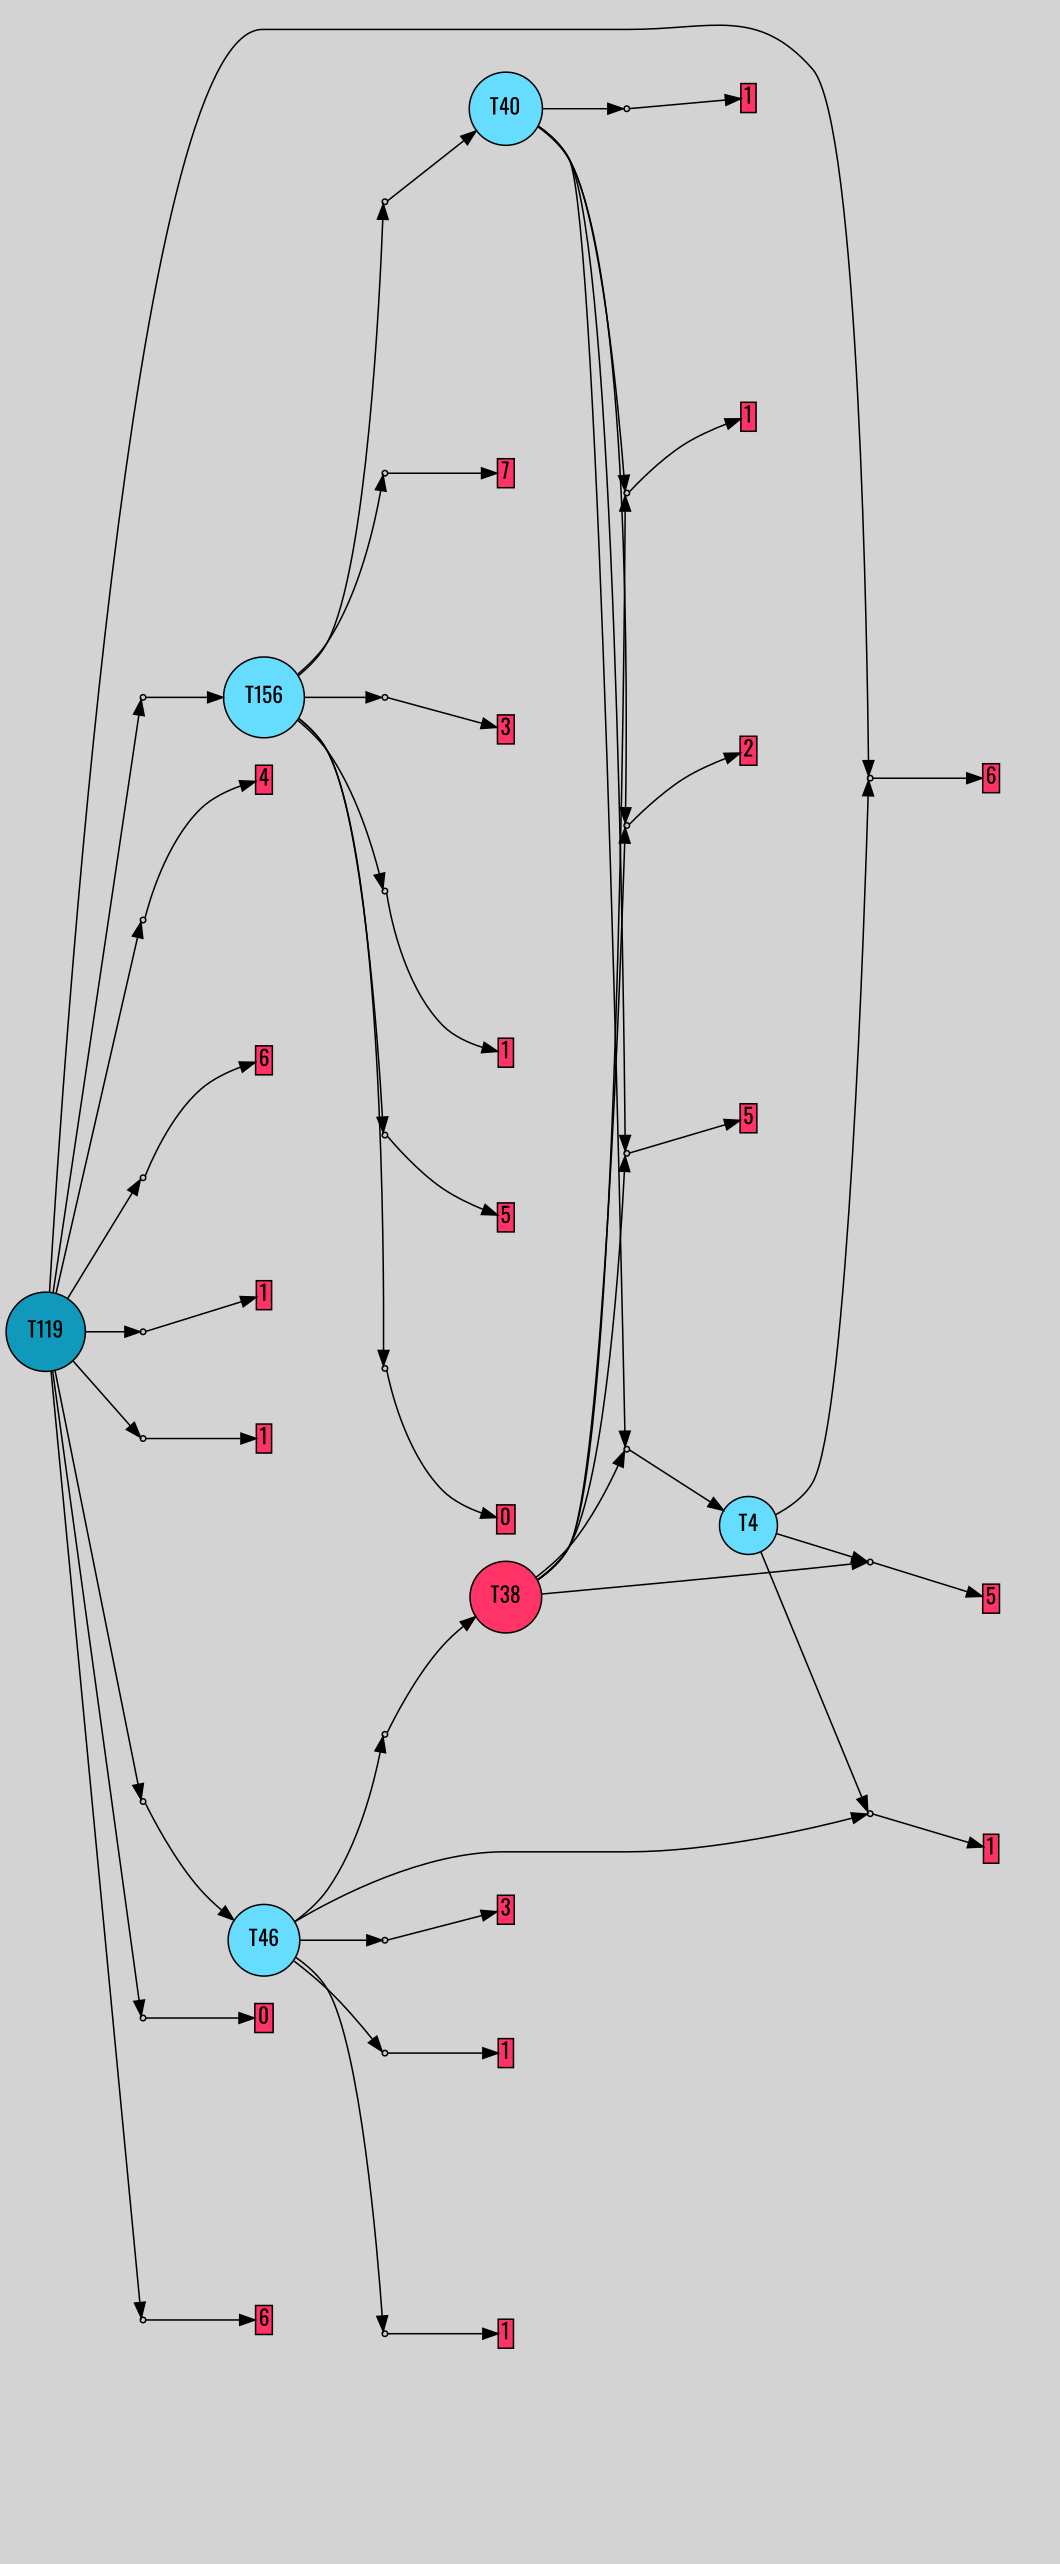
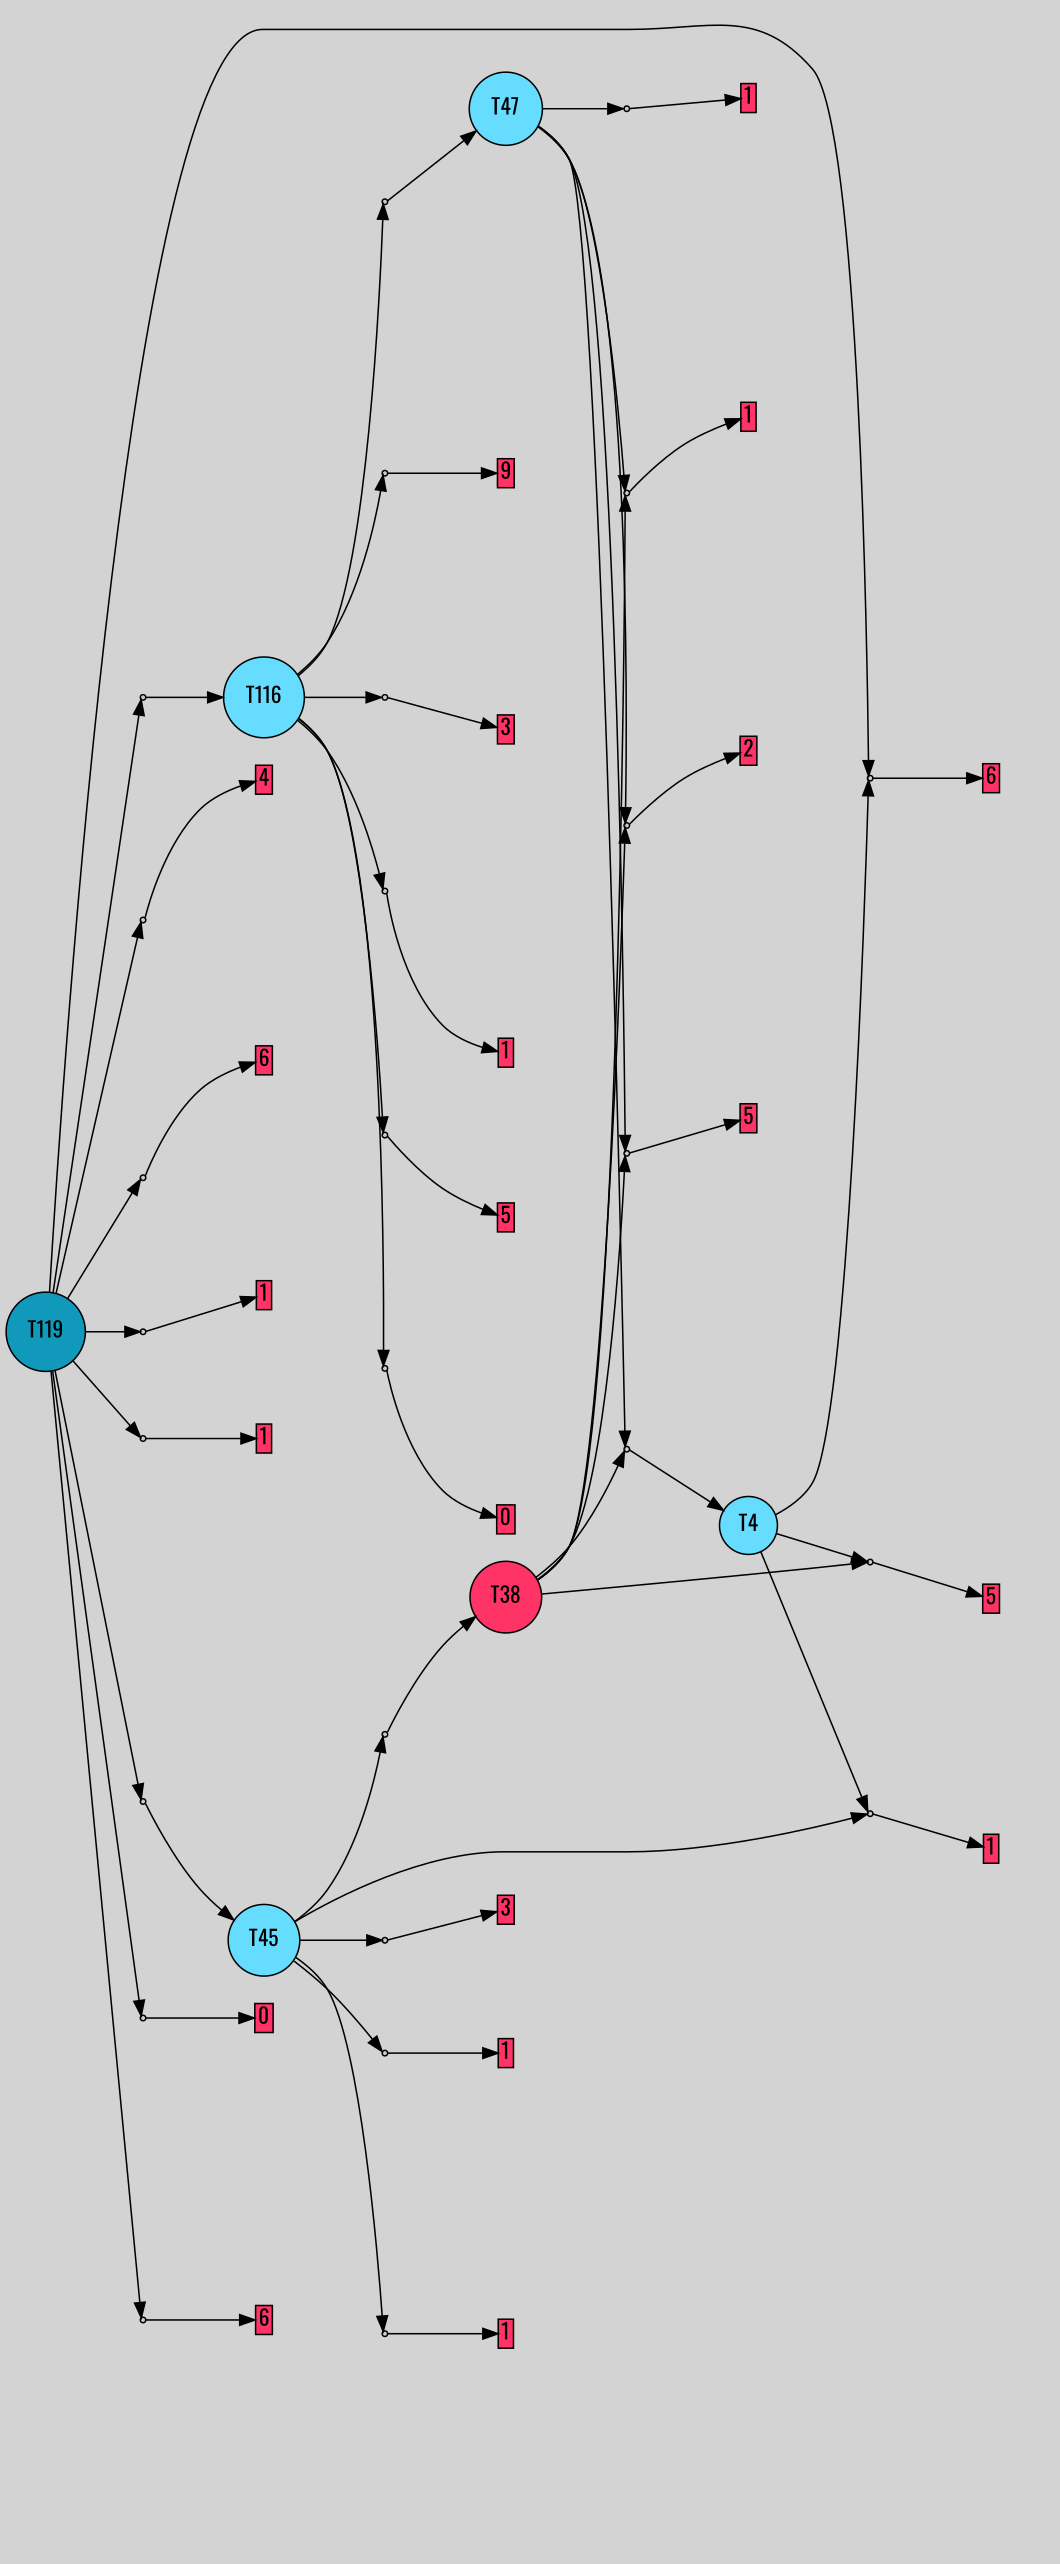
node "T40": label "T40" -> "T47"
node "7": label "7" -> "9"
node "T156": label "T156" -> "T116"
node "T46": label "T46" -> "T45"
